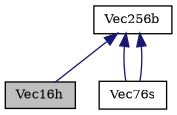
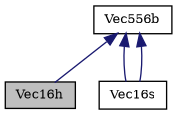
node "Vec256b": label "Vec256b" -> "Vec556b"
node "Vec76s": label "Vec76s" -> "Vec16s"
